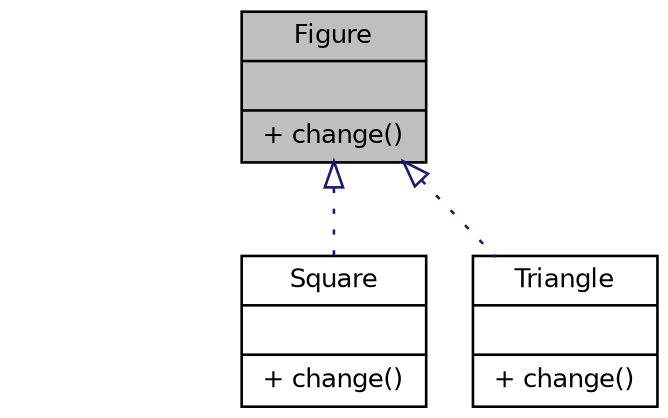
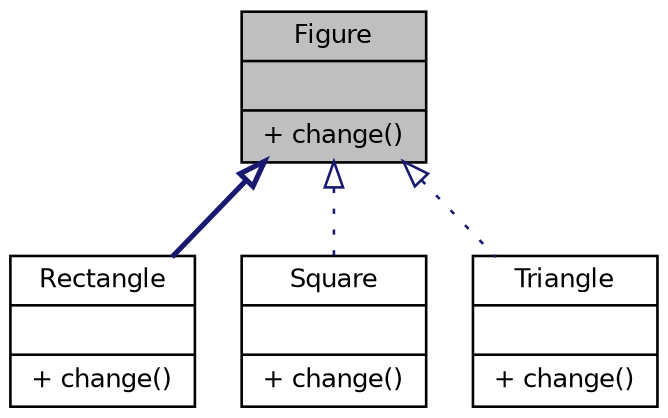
node "Rectangle": added
